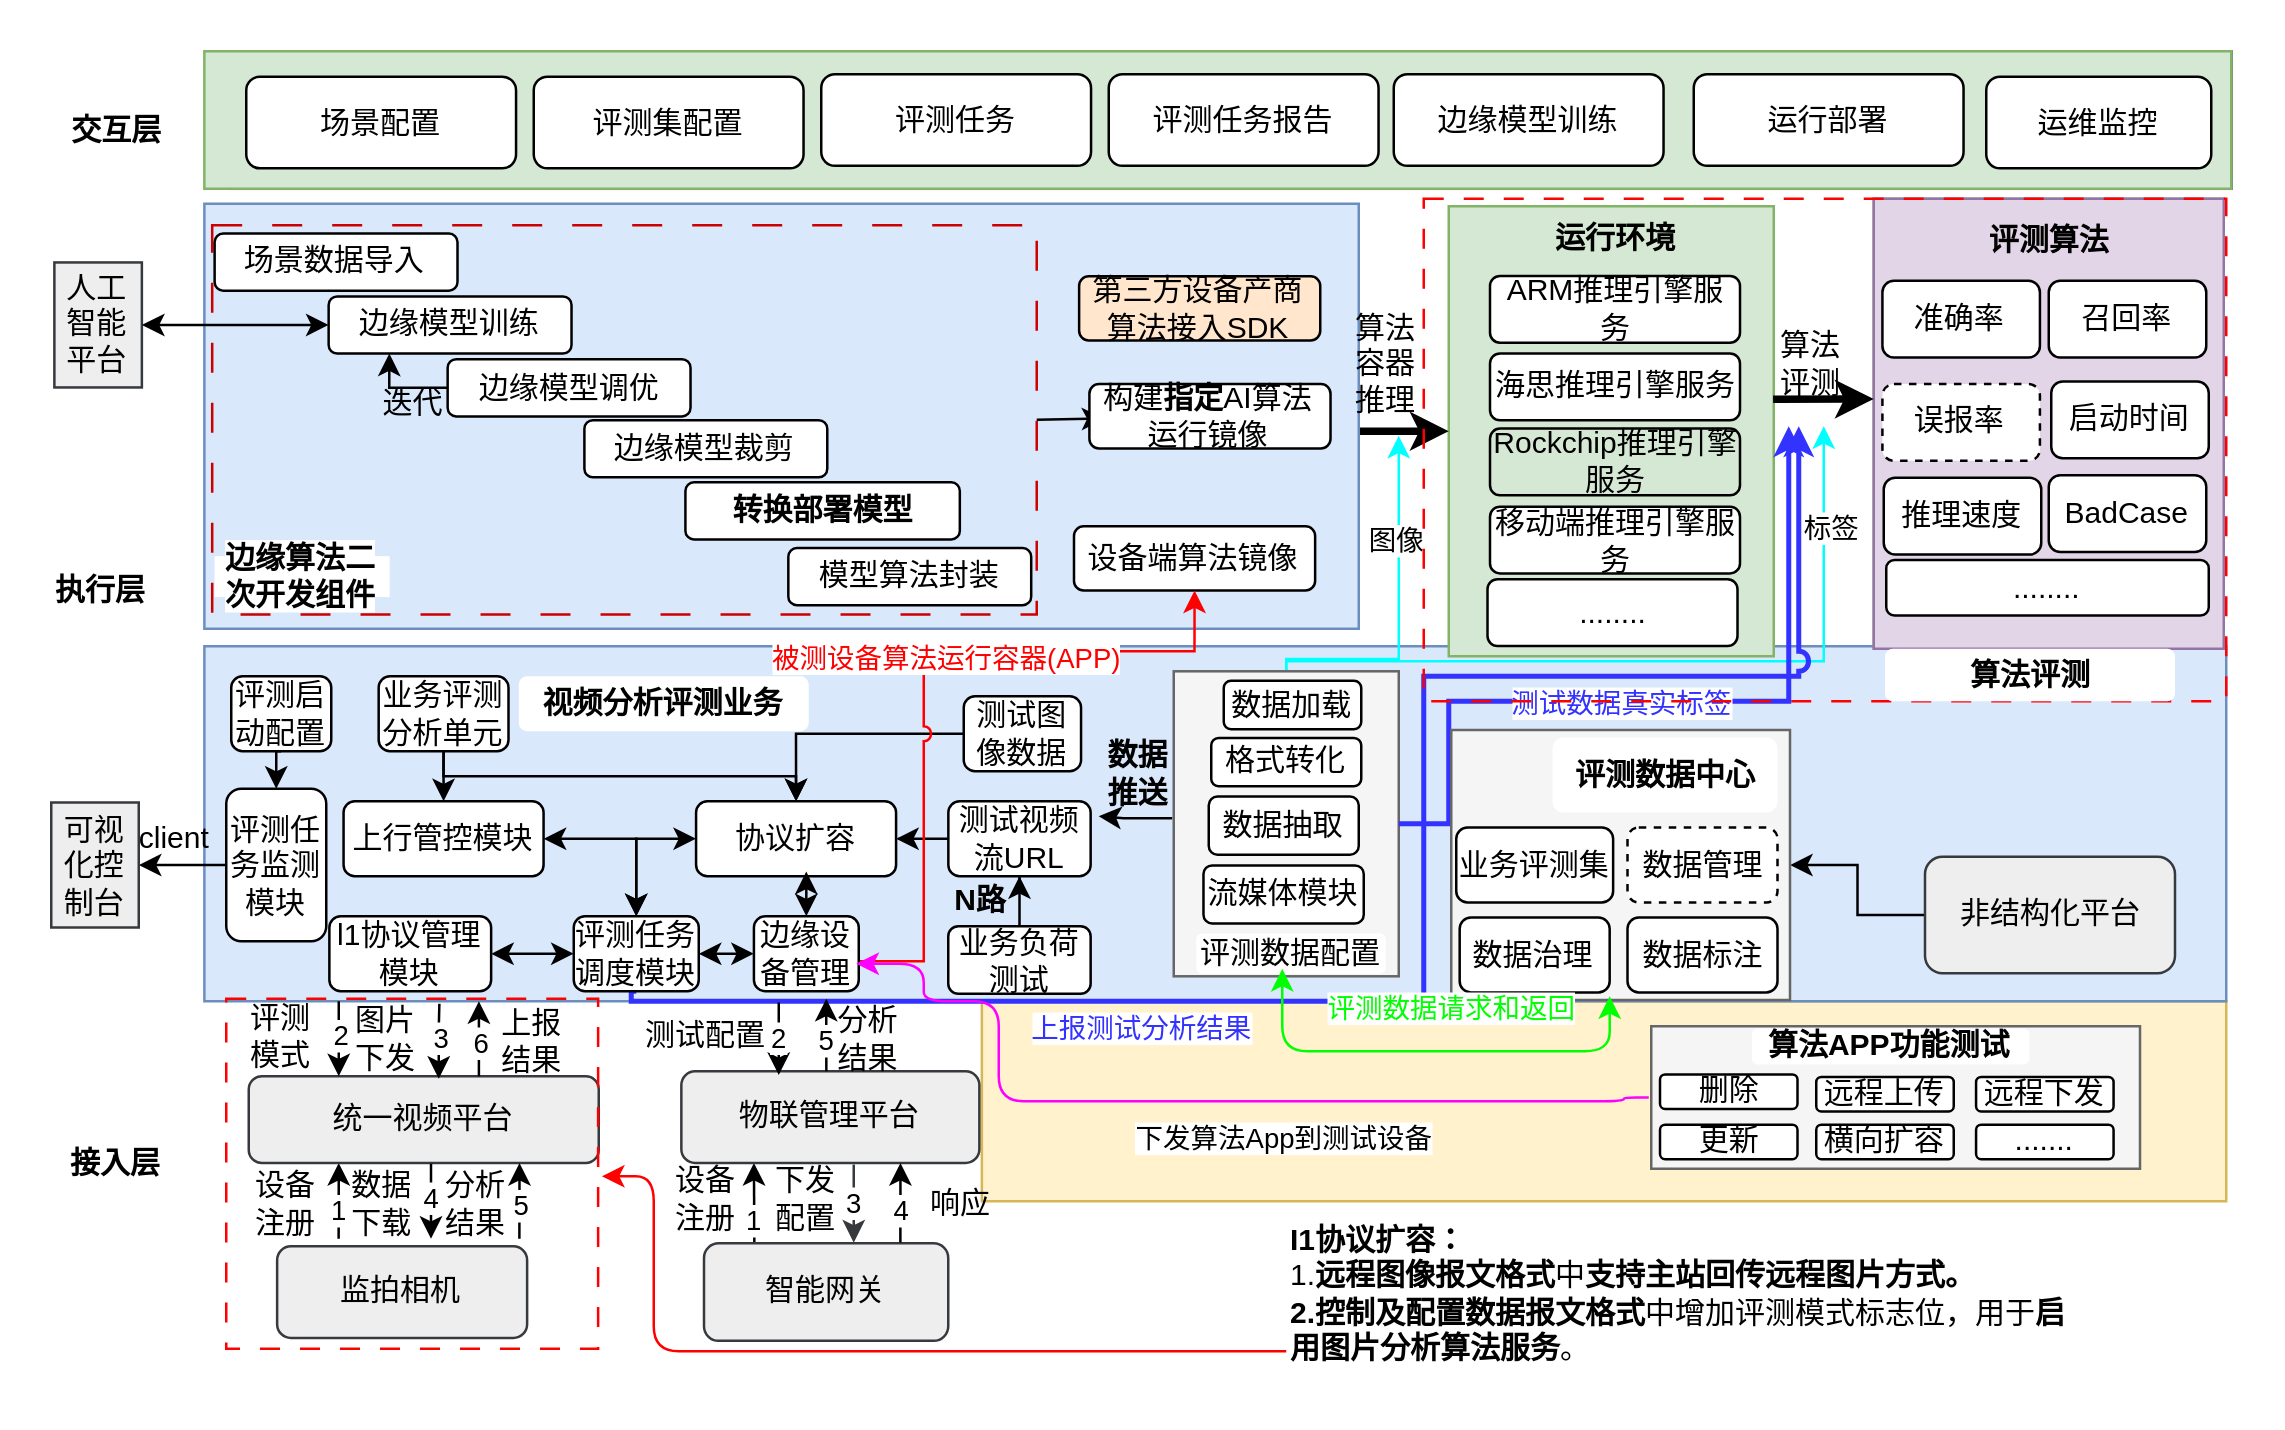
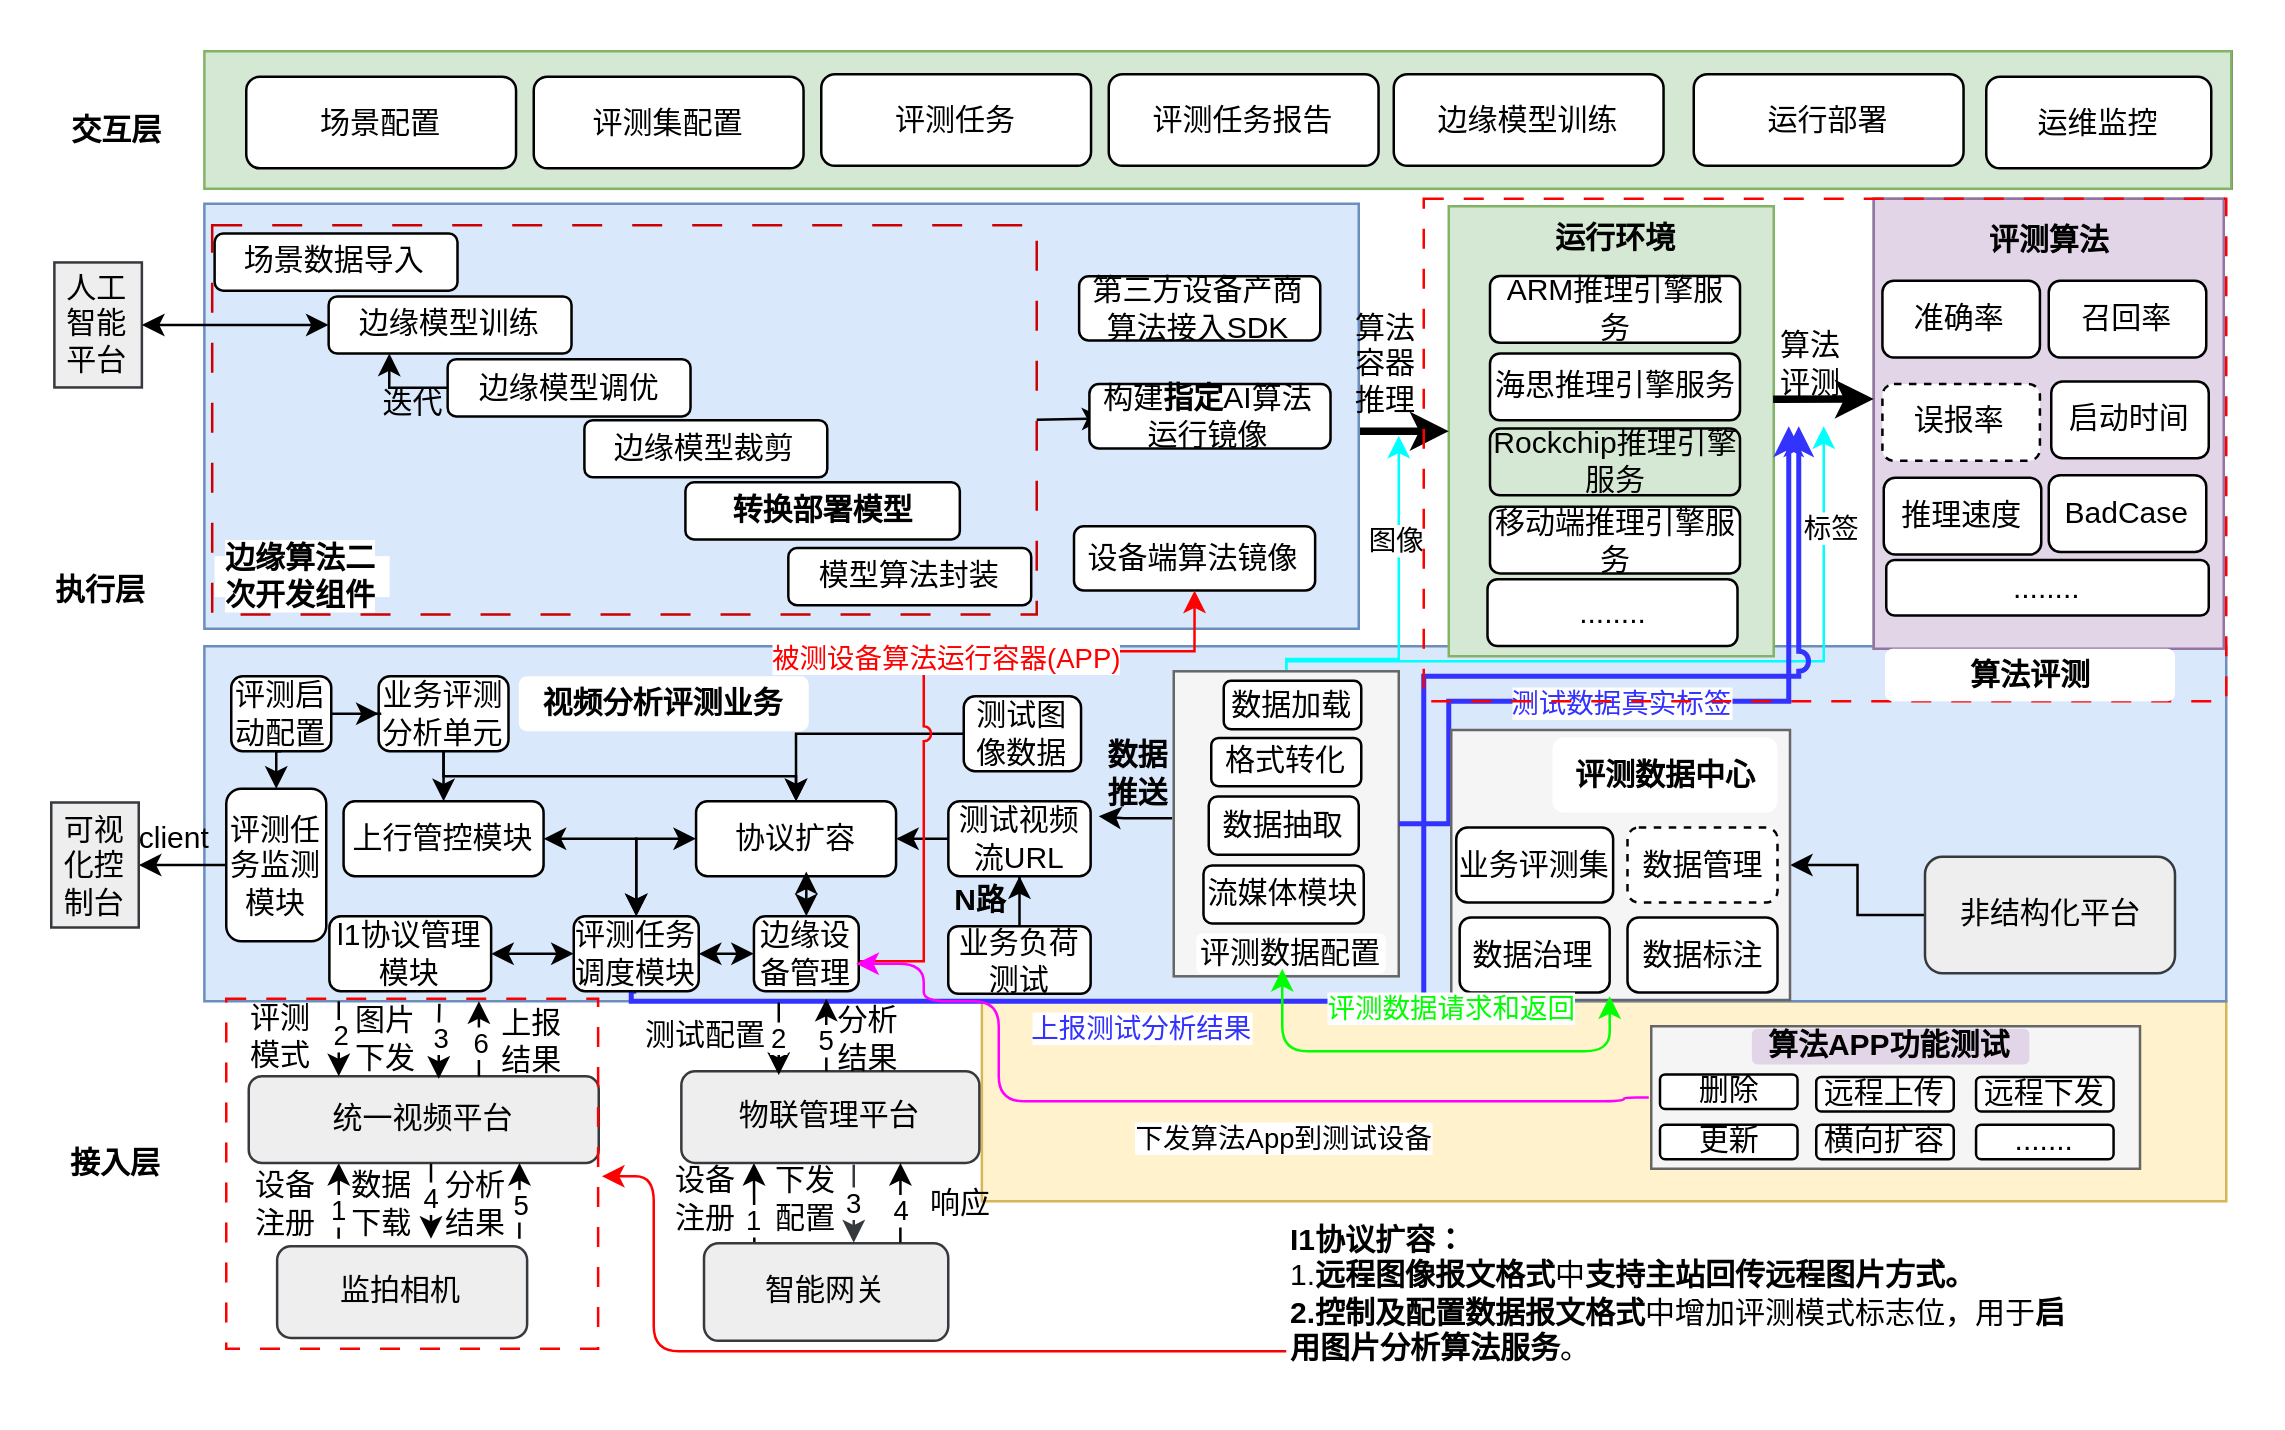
node "第三方设备产商算法接入SDK": fillcolor #ffe6cc -> #ffffff
edge "评测启动配置" -> "业务评测分析单元": added
node "算法APP功能测试": fillcolor #ffffff -> #e1d5e7
